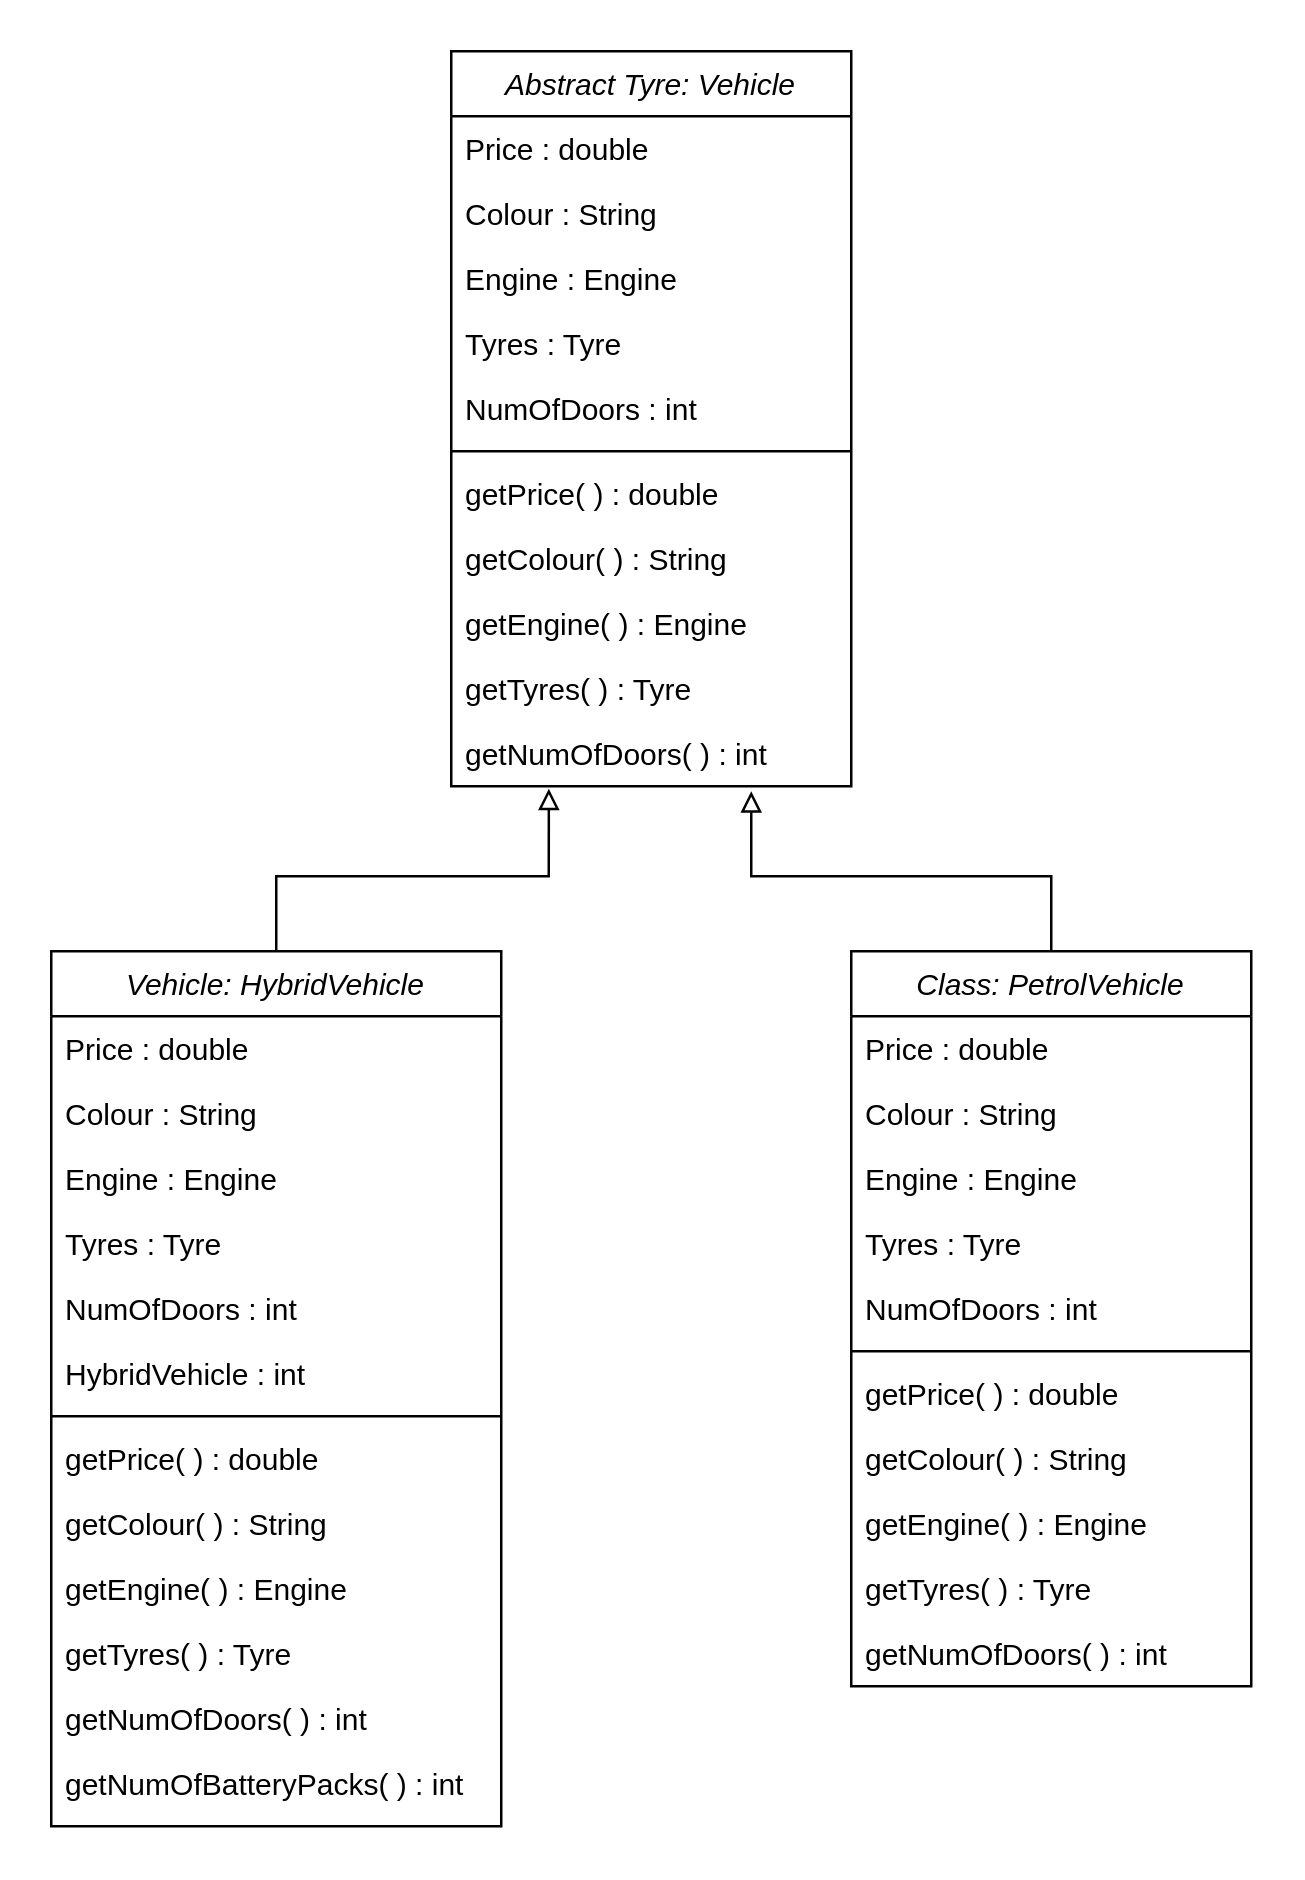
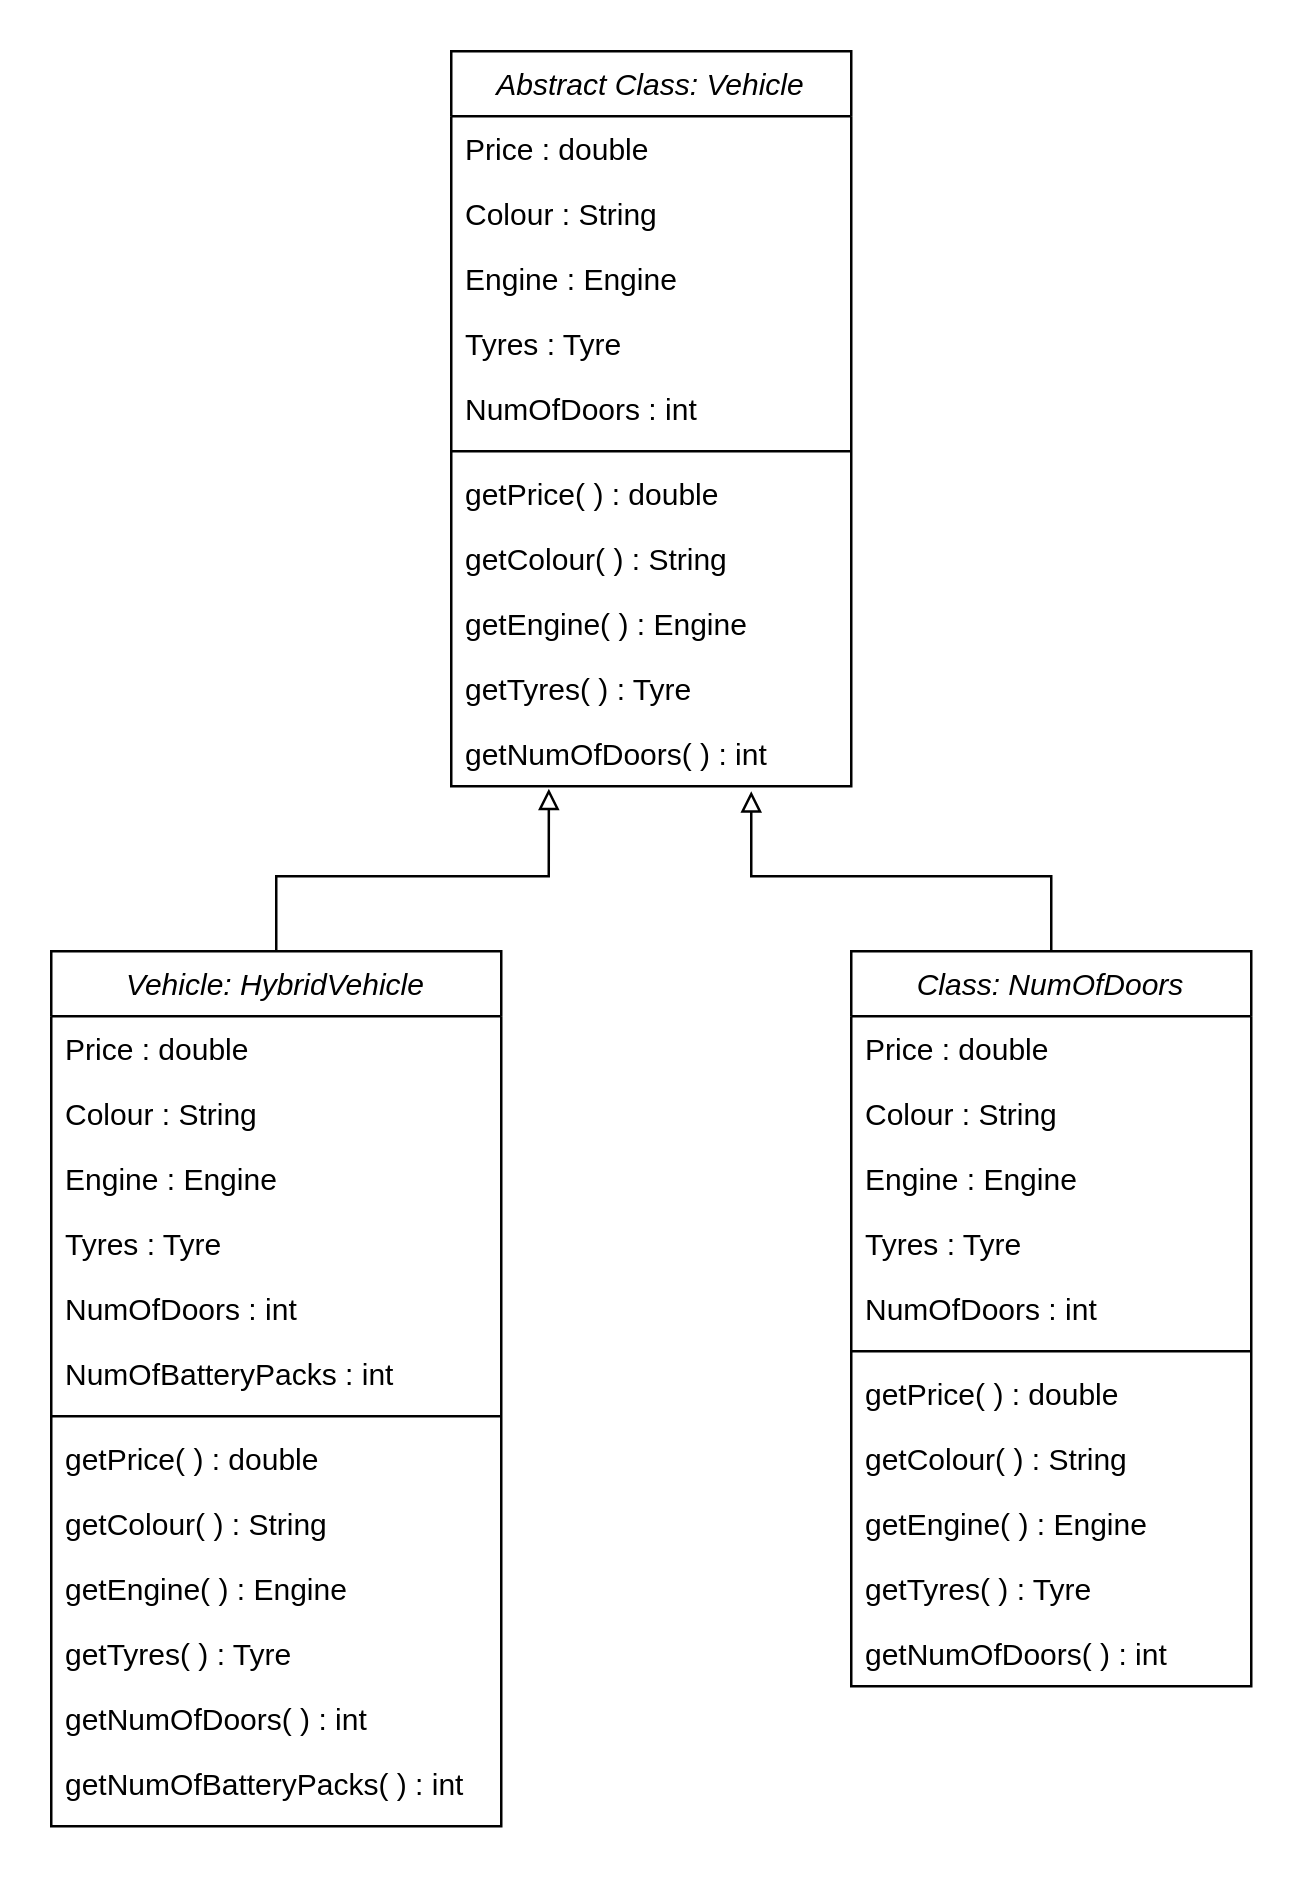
node "Abstract Tyre: Vehicle": label "Abstract Tyre: Vehicle" -> "Abstract Class: Vehicle"
node "Class: PetrolVehicle": label "Class: PetrolVehicle" -> "Class: NumOfDoors"
node "HybridVehicle : int": label "HybridVehicle : int" -> "NumOfBatteryPacks : int"
